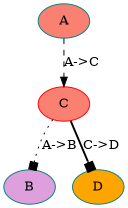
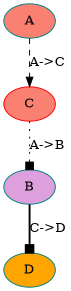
edge "C" -> "D": now "B" -> "D"
